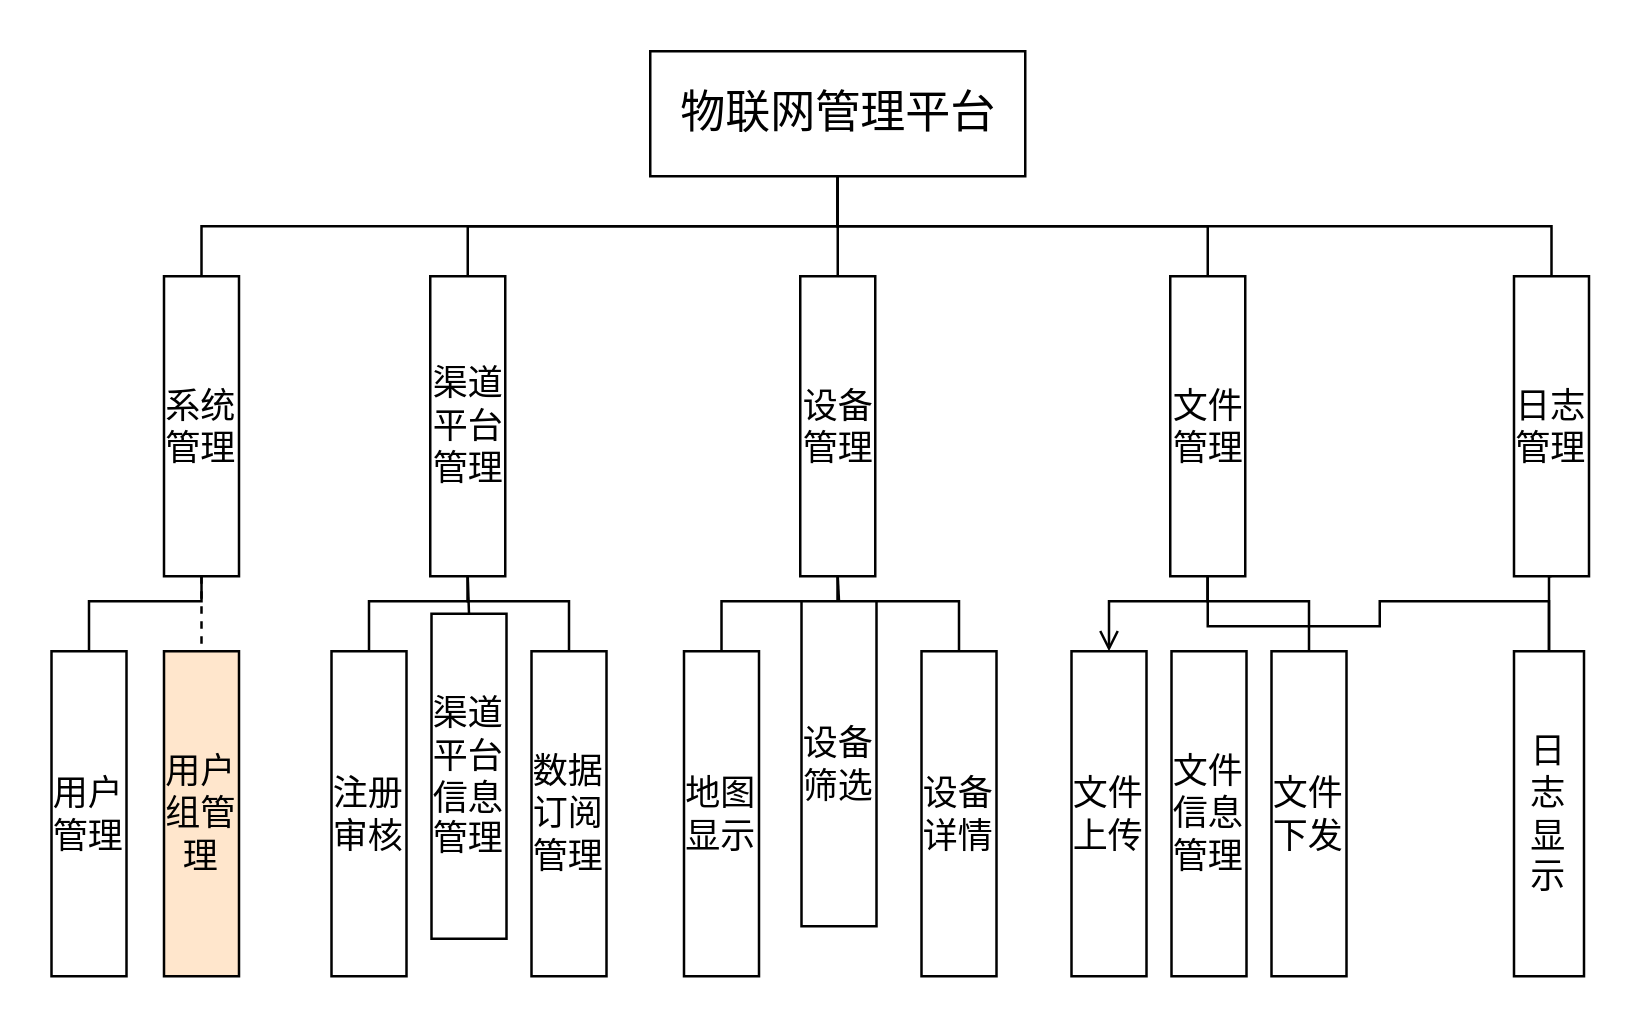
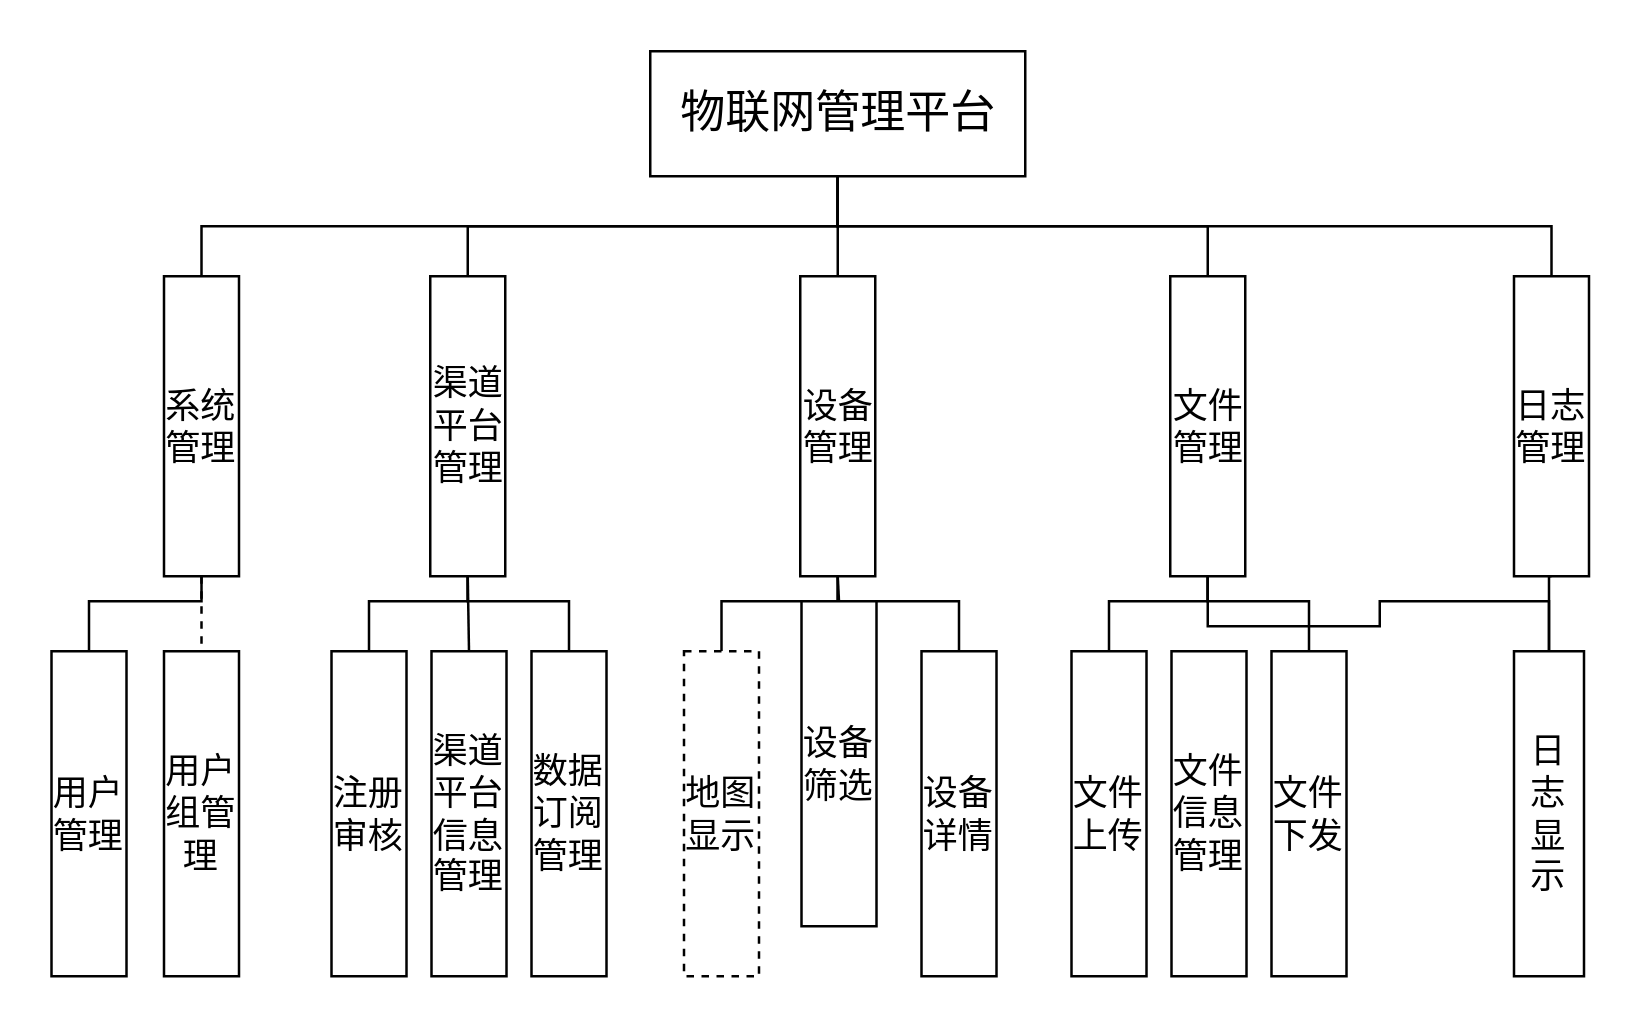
edge "文件管理" -> "文件上传": arrowhead open -> none
node "渠道平台信息管理": moved (469, 776) -> (469, 814)
node "用户组管理": fillcolor #ffe6cc -> #ffffff
node "地图显示": style solid -> dashed
